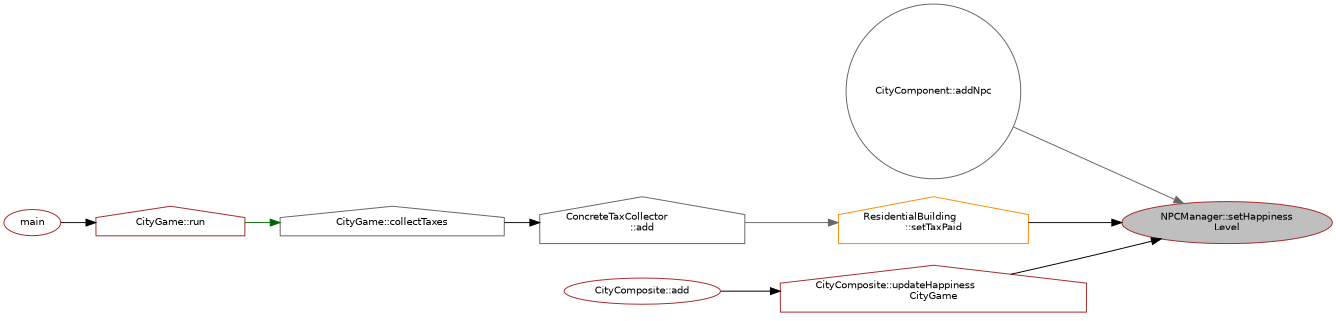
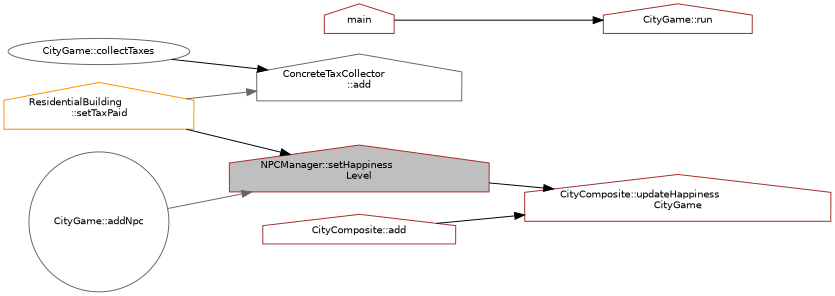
node "CityComponent::addNpc": label "CityComponent::addNpc" -> "CityGame::addNpc"
node "main": shape ellipse -> house
edge "CityGame::run" -> "CityGame::collectTaxes": removed
node "CityGame::collectTaxes": shape house -> ellipse
edge "ConcreteTaxCollector ::add" -> "ResidentialBuilding ::setTaxPaid": reversed
node "NPCManager::setHappiness Level": shape ellipse -> house
edge "CityComposite::updateHappiness CityGame" -> "NPCManager::setHappiness Level": reversed
node "CityComposite::add": shape ellipse -> house
